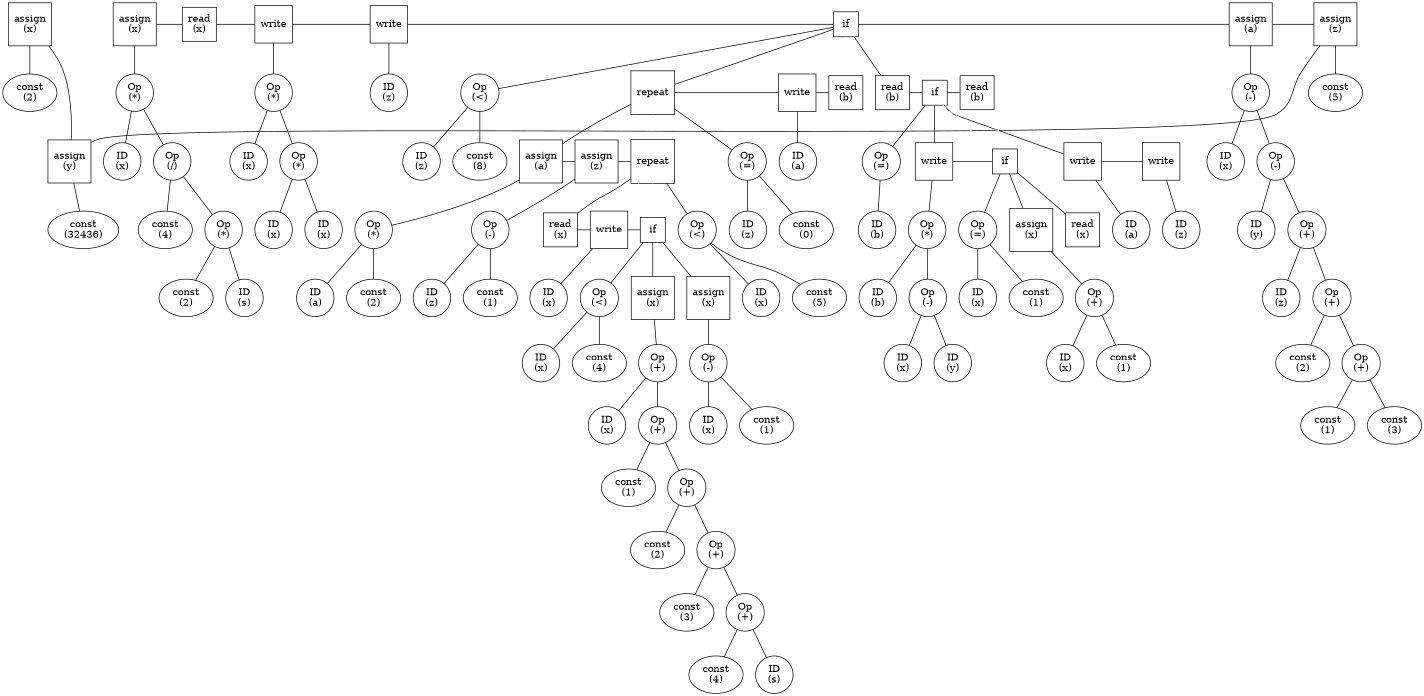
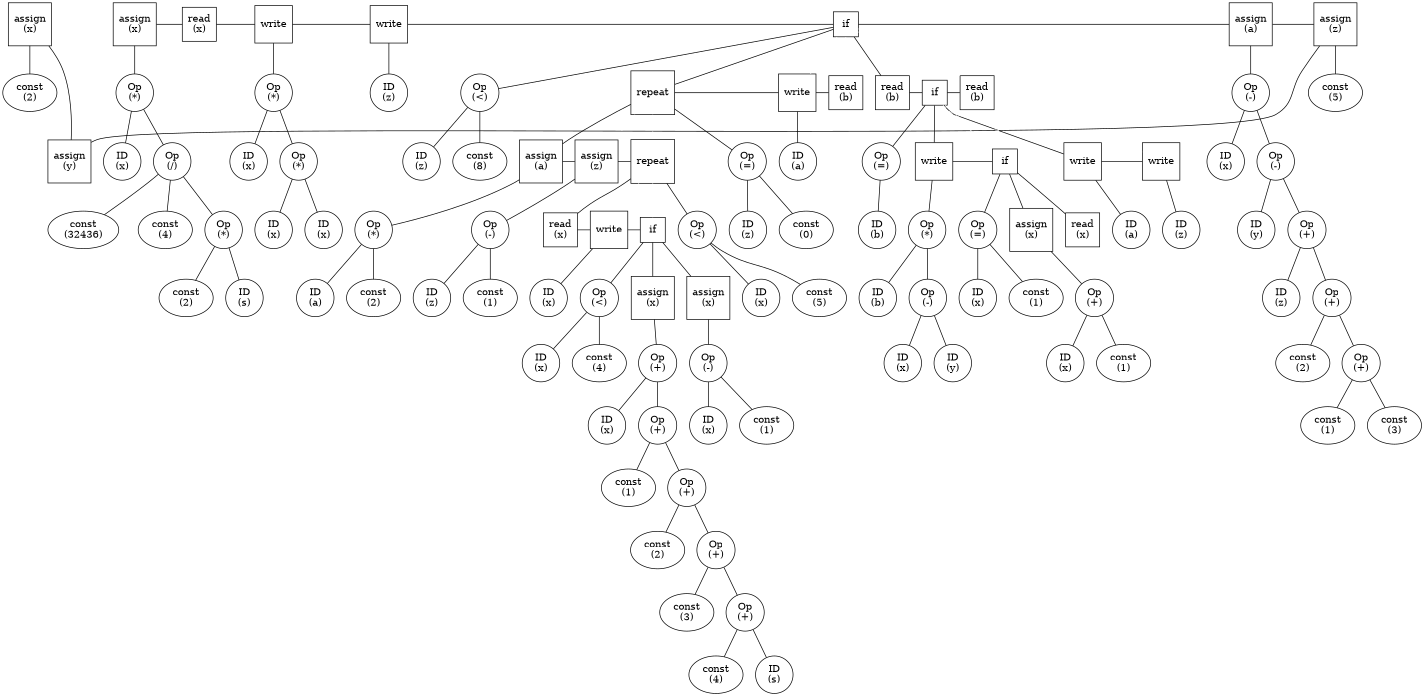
edge "assign (y)" -- "const (32436)": now "Op (/)" -- "const (32436)"
